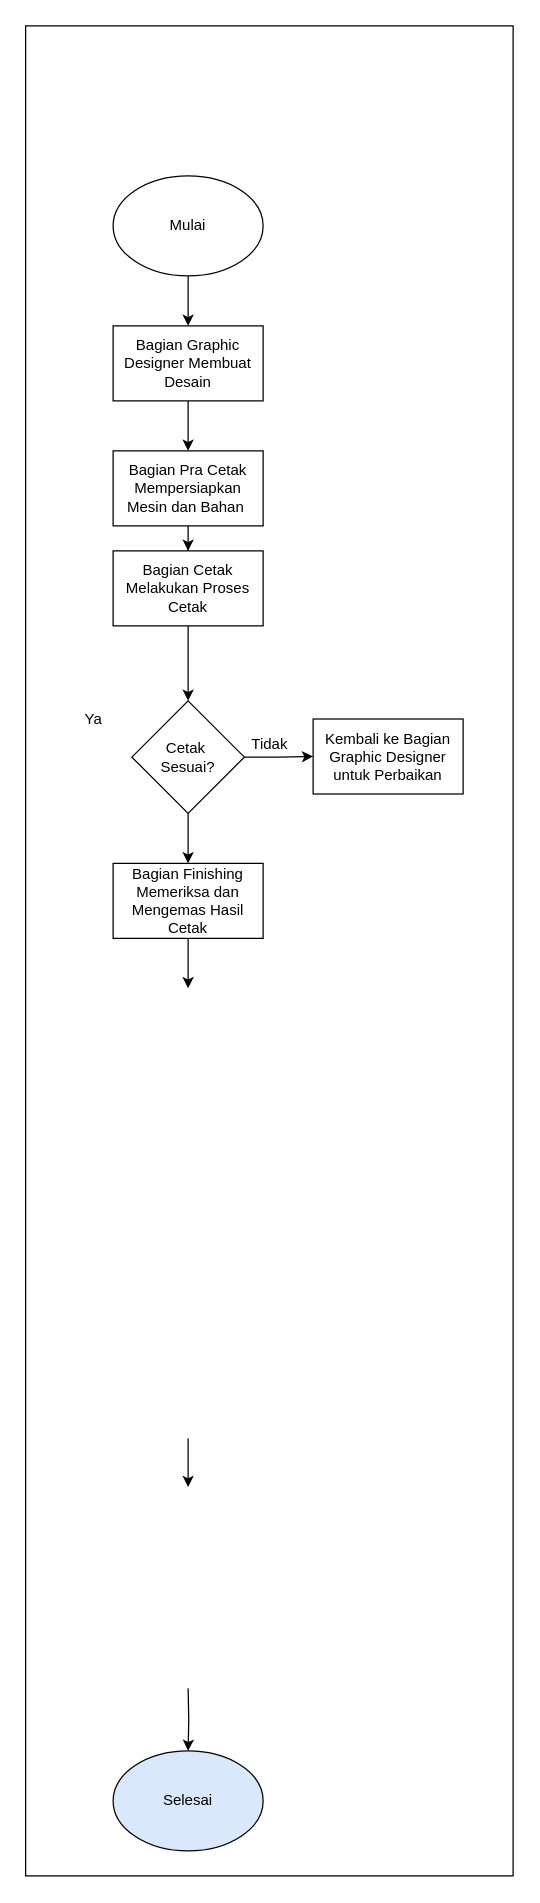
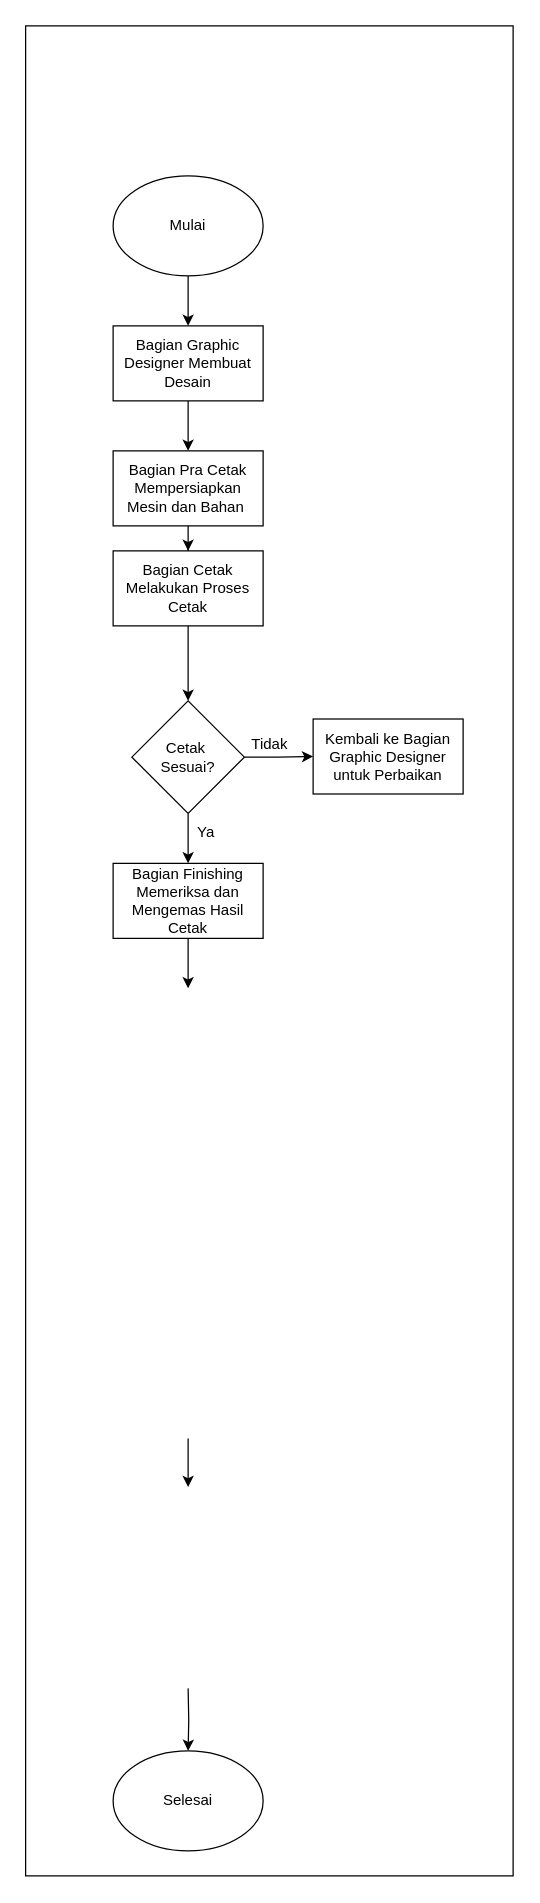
node "Ya": moved (93, 719) -> (206, 832)
node "Selesai": fillcolor #dae8fc -> #ffffff
